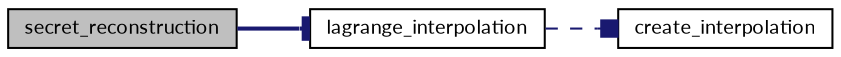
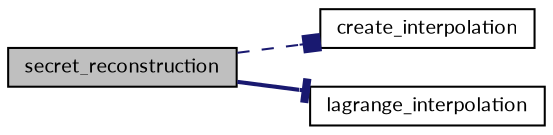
edge "lagrange_interpolation" -> "create_interpolation": now "secret_reconstruction" -> "create_interpolation"
